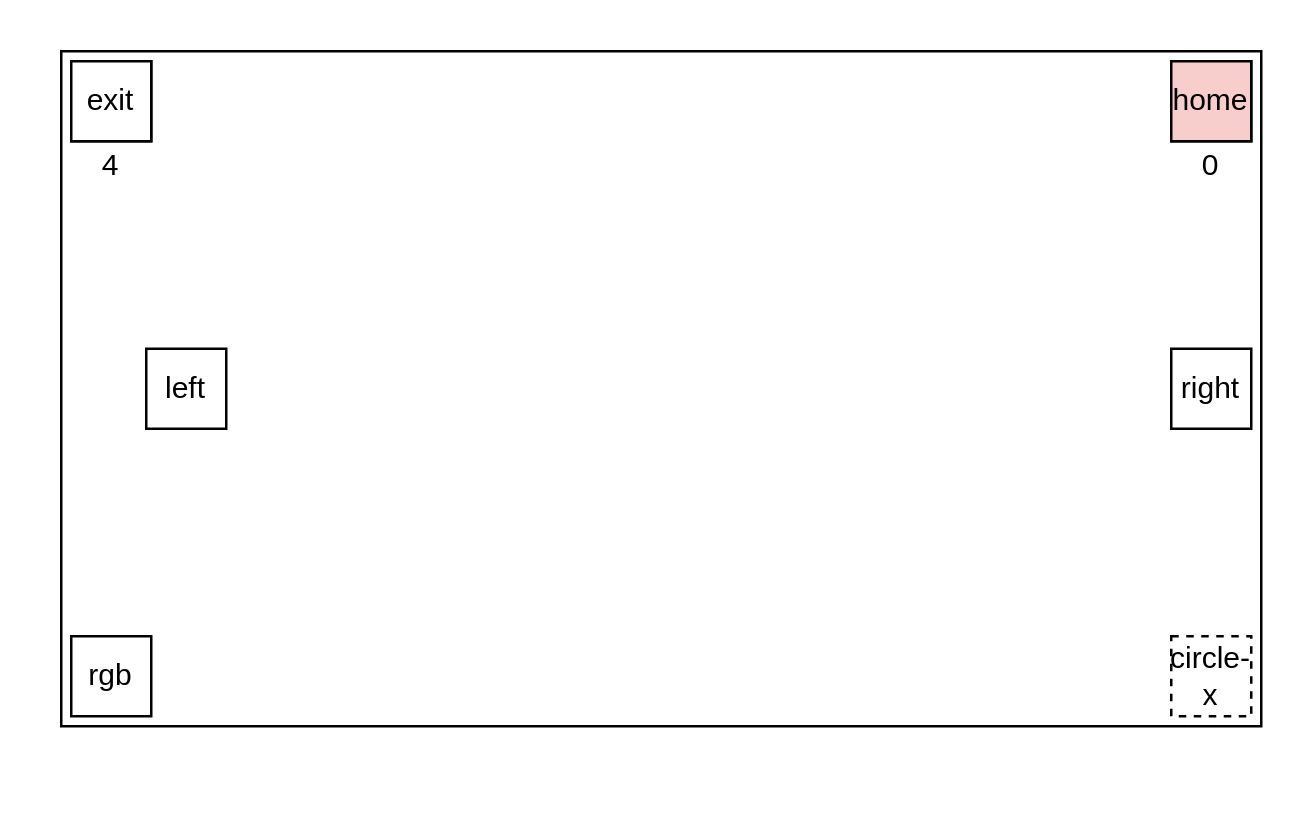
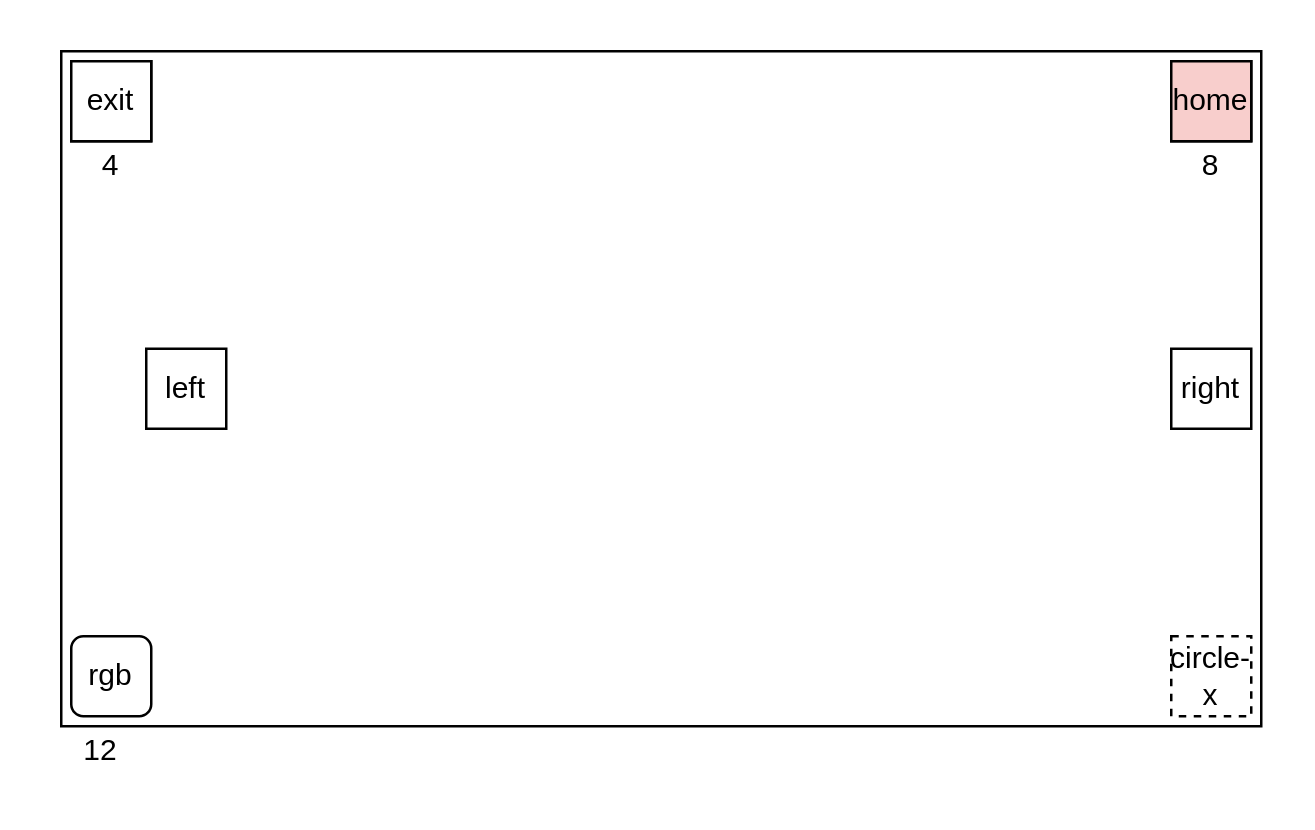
node "0": label "0" -> "8"
node "rgb": shape rectangle -> rounded rectangle
node "12": added
